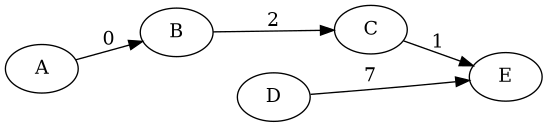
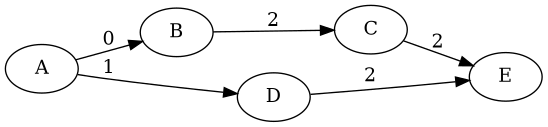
edge "C" -> "E": label "1" -> "2"
edge "D" -> "E": label "7" -> "2"
edge "A" -> "D": added, label "1"
